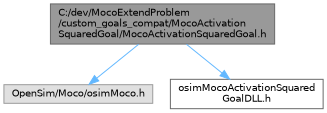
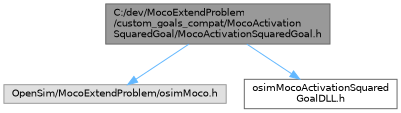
node "OpenSim/Moco/osimMoco.h": label "OpenSim/Moco/osimMoco.h" -> "OpenSim/MocoExtendProblem/osimMoco.h"
